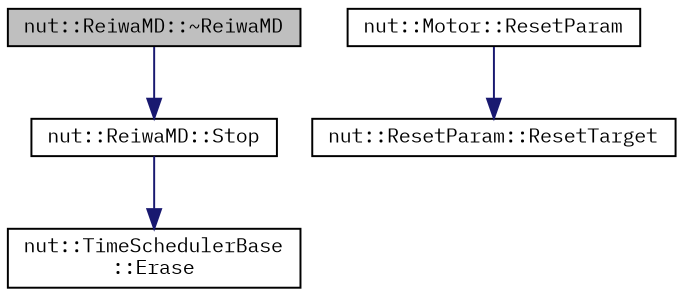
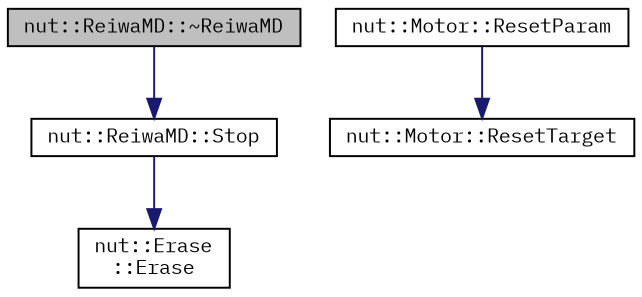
node "nut::ResetParam::ResetTarget": label "nut::ResetParam::ResetTarget" -> "nut::Motor::ResetTarget"
node "nut::TimeSchedulerBase ::Erase": label "nut::TimeSchedulerBase ::Erase" -> "nut::Erase ::Erase"
